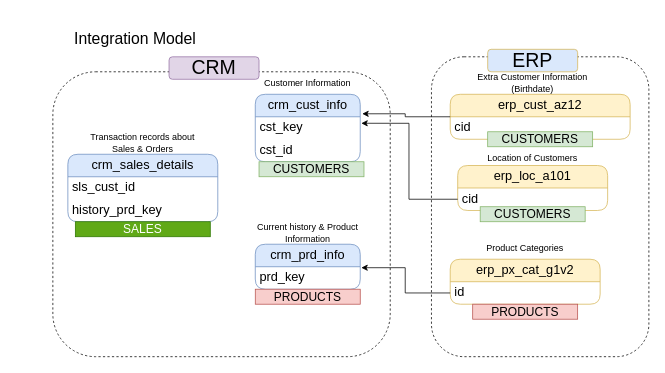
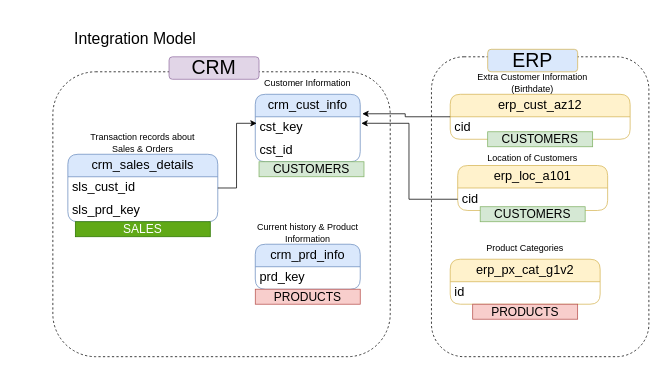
edge "sls_cust_id" -> "cst_key": added
node "history_prd_key": label "history_prd_key" -> "sls_prd_key"
edge "id" -> "prd_key": removed
